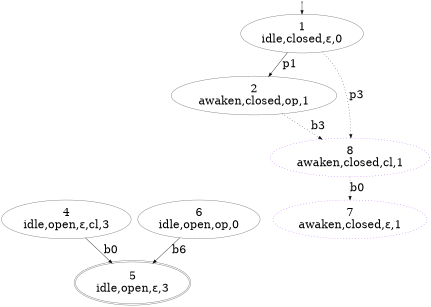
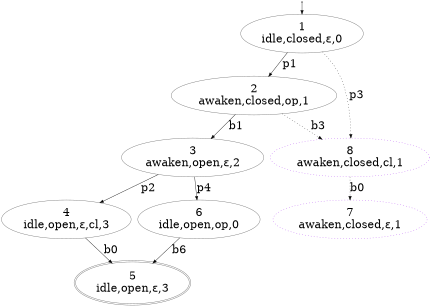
node "3 awaken,open,ε,2": added
